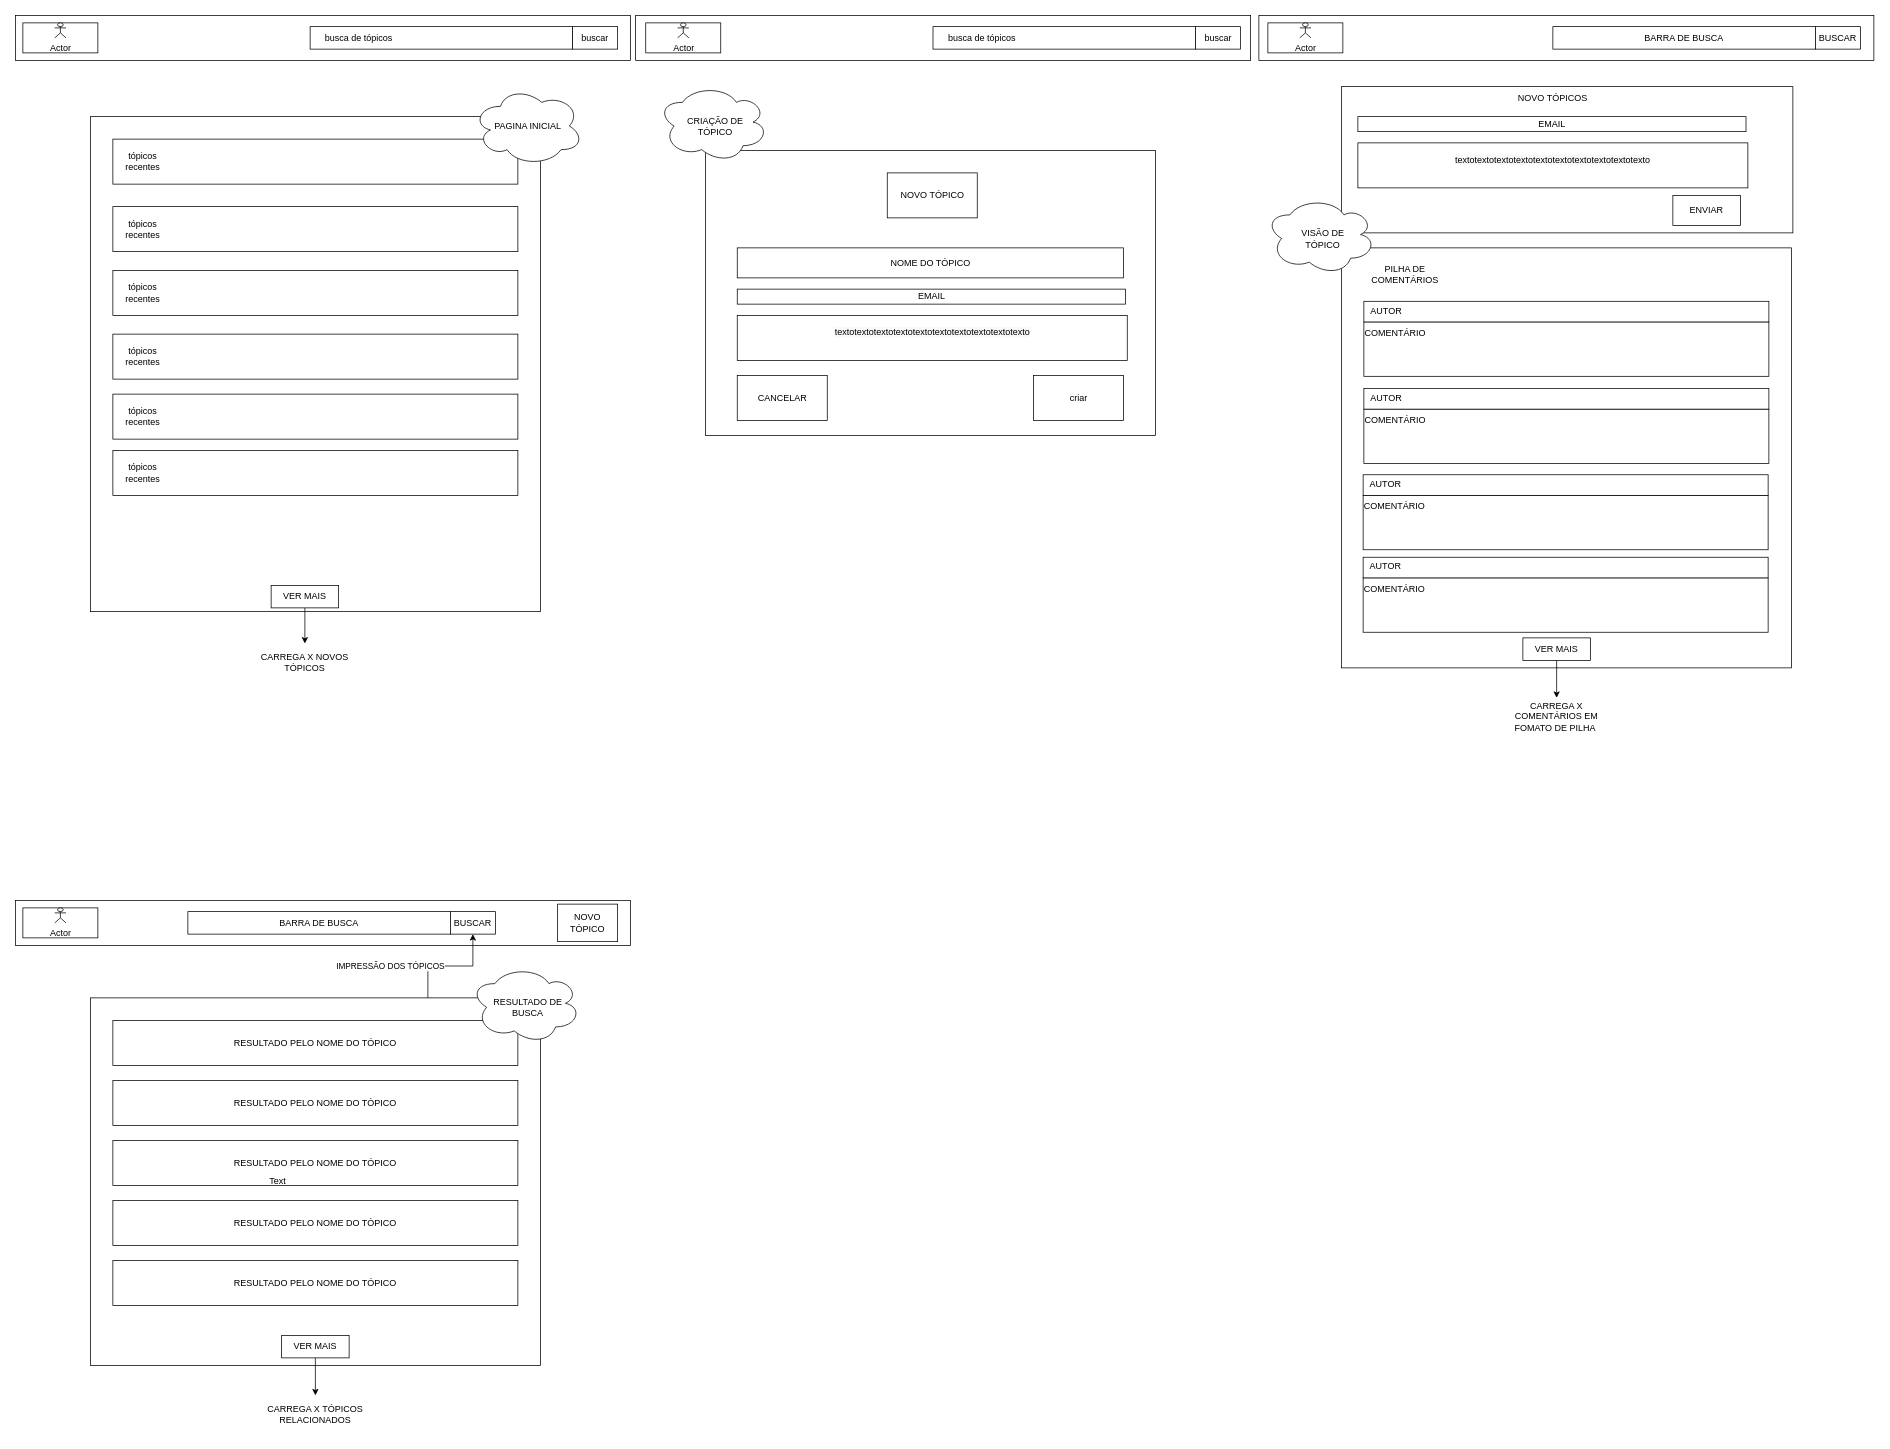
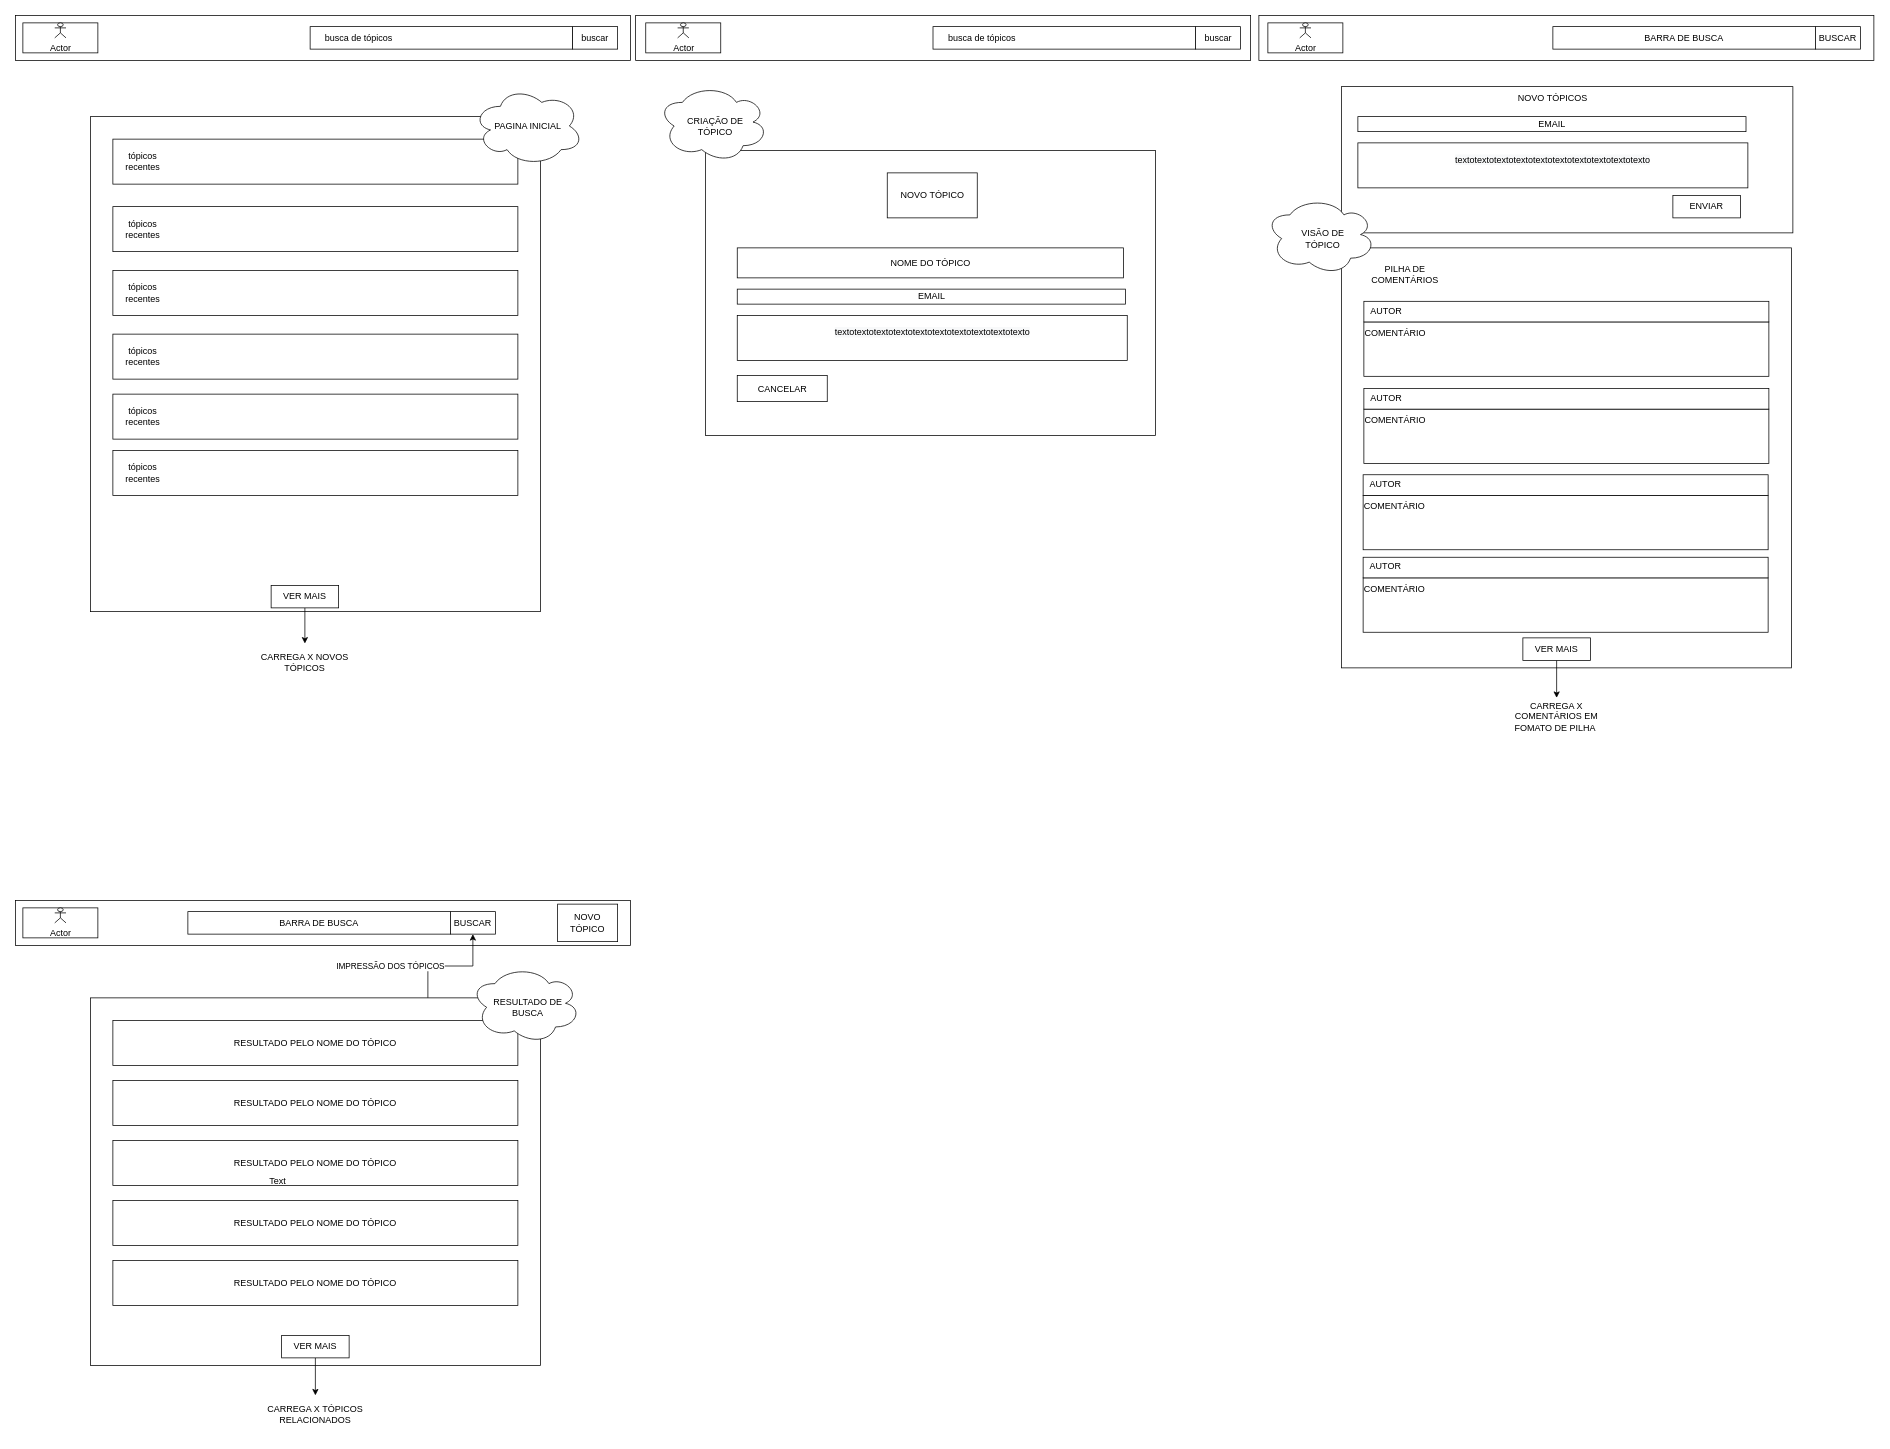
node "ENVIAR": size 68x30 -> 68x23
node "CANCELAR": size 90x45 -> 90x26
node "criar": removed
